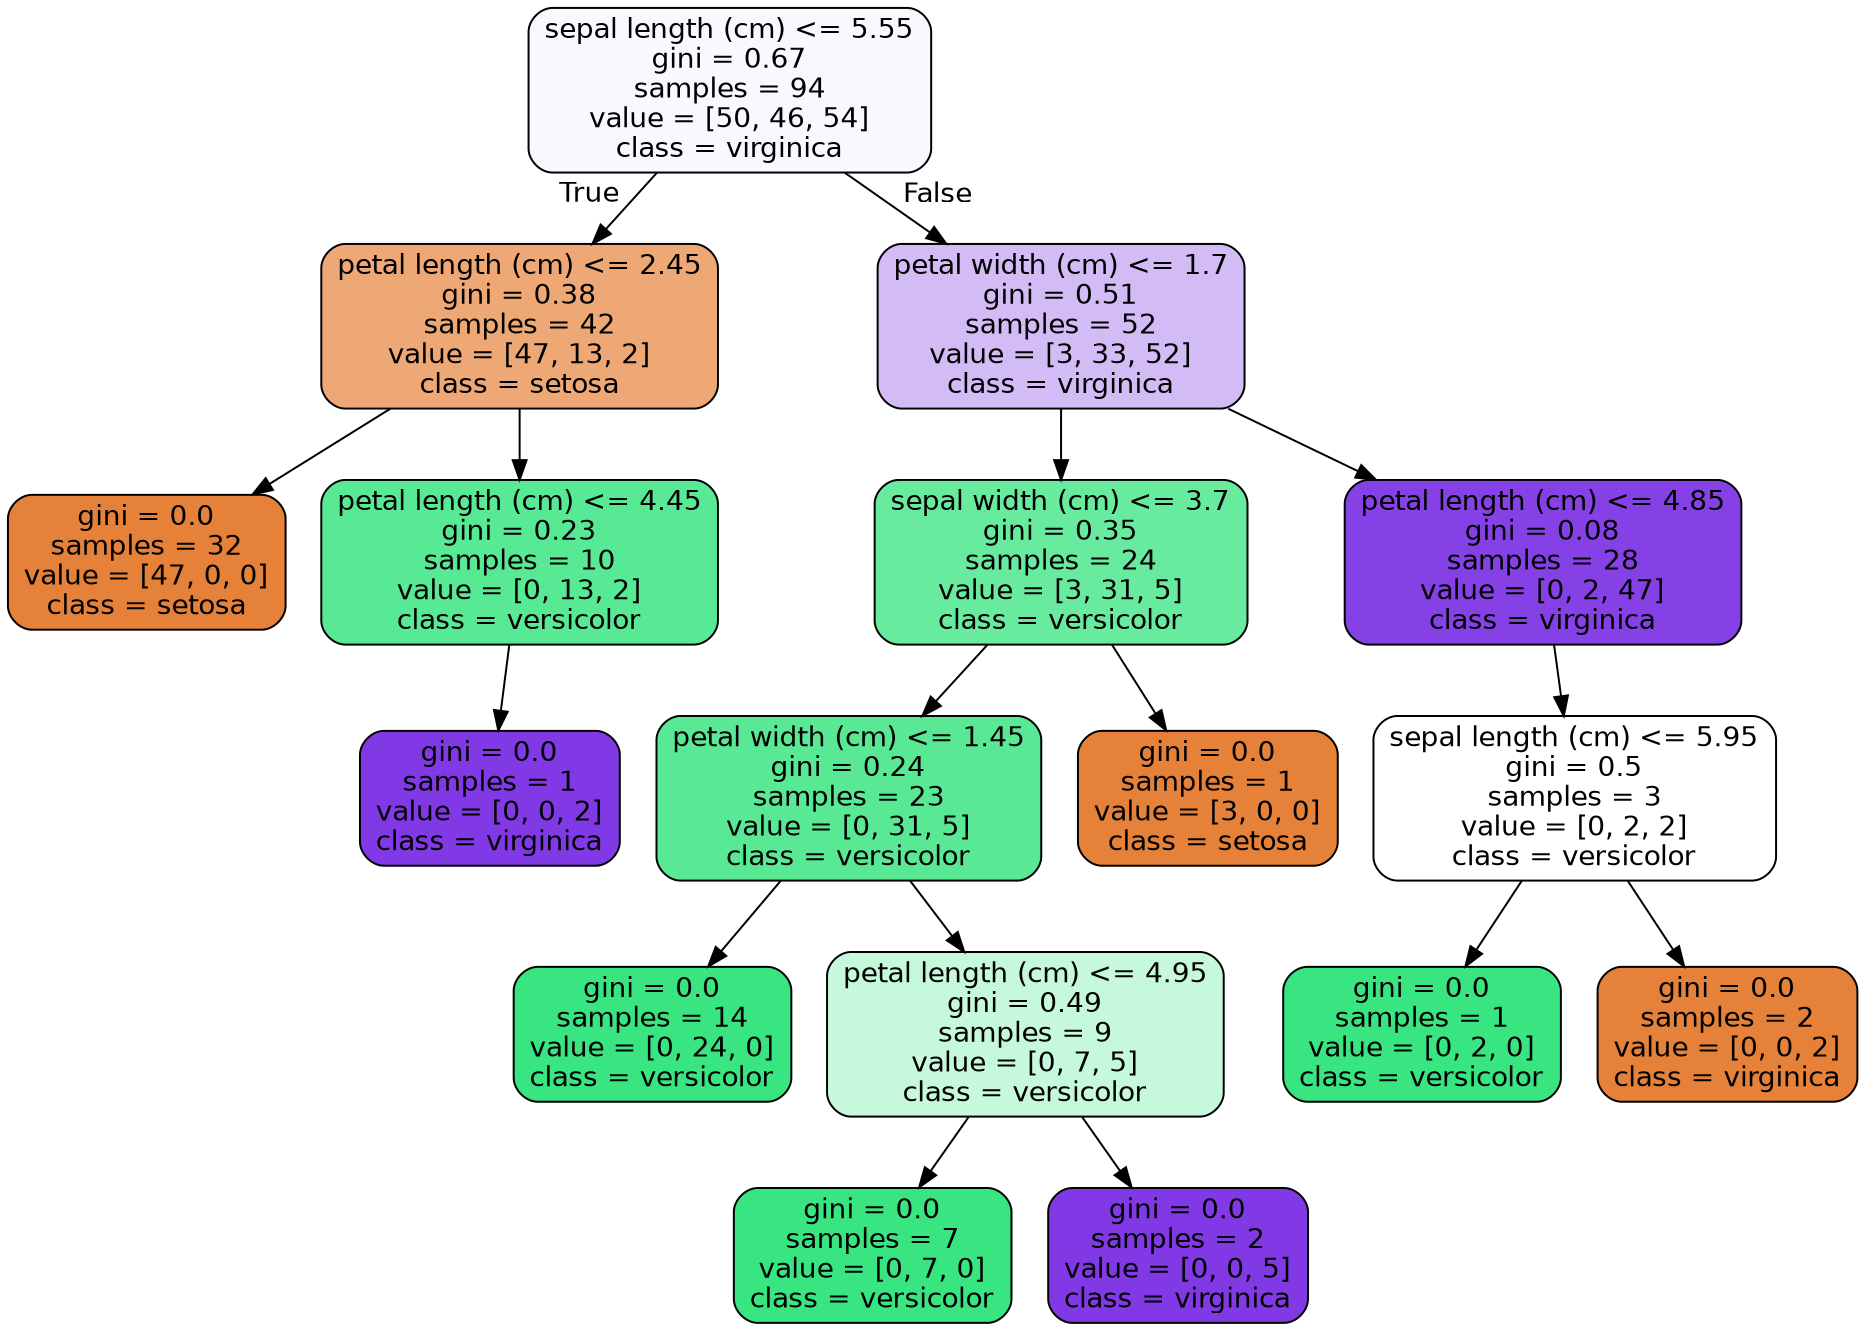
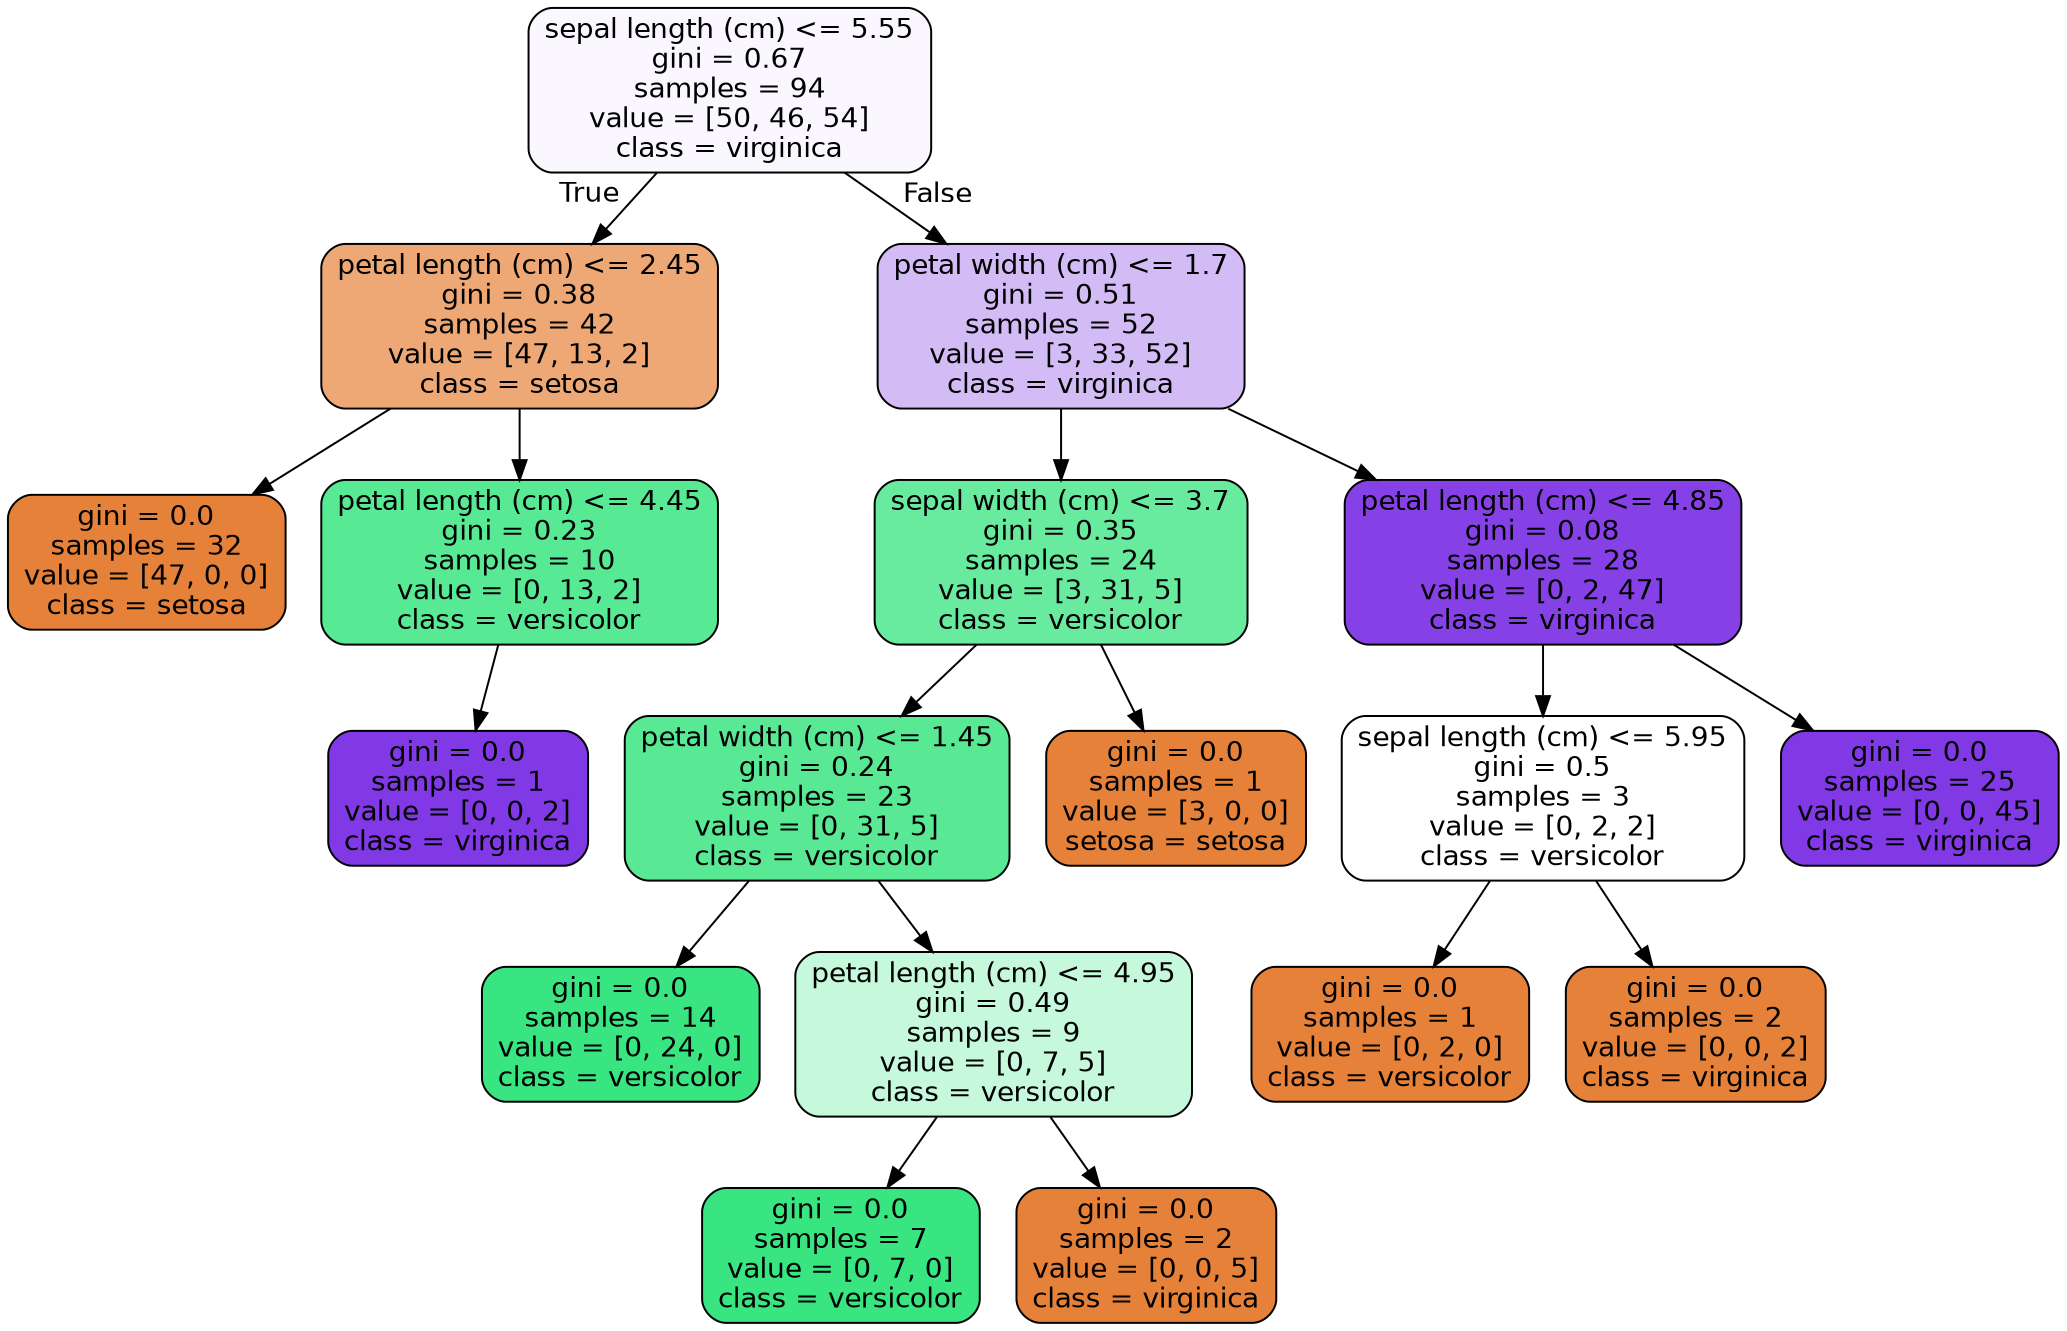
node "gini = 0.0 samples = 1 value = [3, 0, 0] class = setosa": label "gini = 0.0 samples = 1 value = [3, 0, 0] class = setosa" -> "gini = 0.0 samples = 1 value = [3, 0, 0] setosa = setosa"
node "gini = 0.0 samples = 25 value = [0, 0, 45] class = virginica": added
node "gini = 0.0 samples = 1 value = [0, 2, 0] class = versicolor": fillcolor #39e581 -> #e58139
node "gini = 0.0 samples = 2 value = [0, 0, 5] class = virginica": fillcolor #8139e5 -> #e58139
